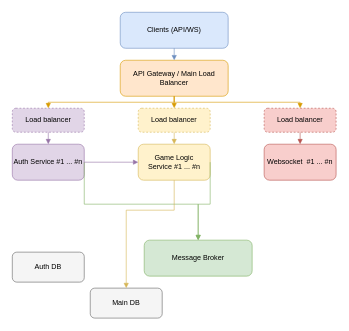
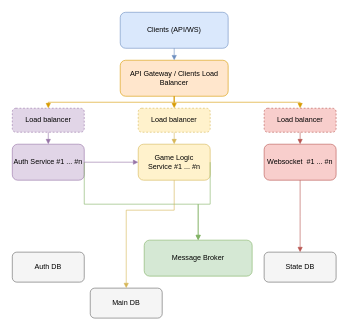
node "API Gateway / Main Load Balancer": label "API Gateway / Main Load Balancer" -> "API Gateway / Clients Load Balancer"
edge "Websocket #1 ... #n" -> "State DB": added
node "State DB": added
